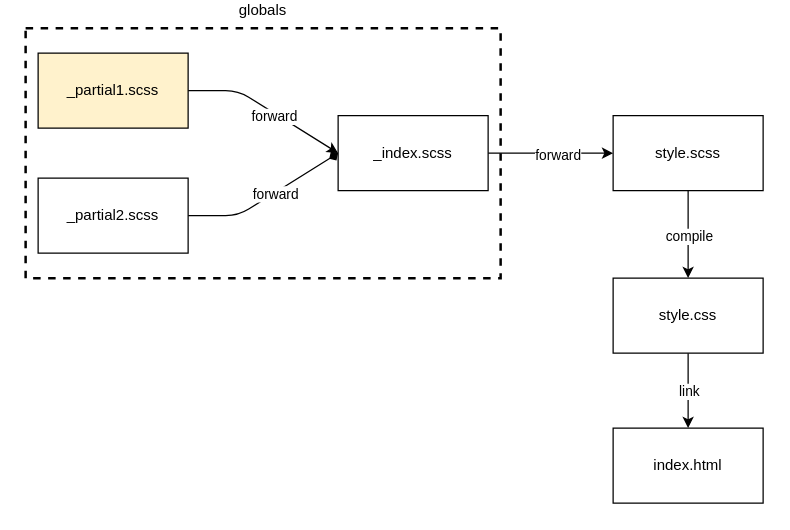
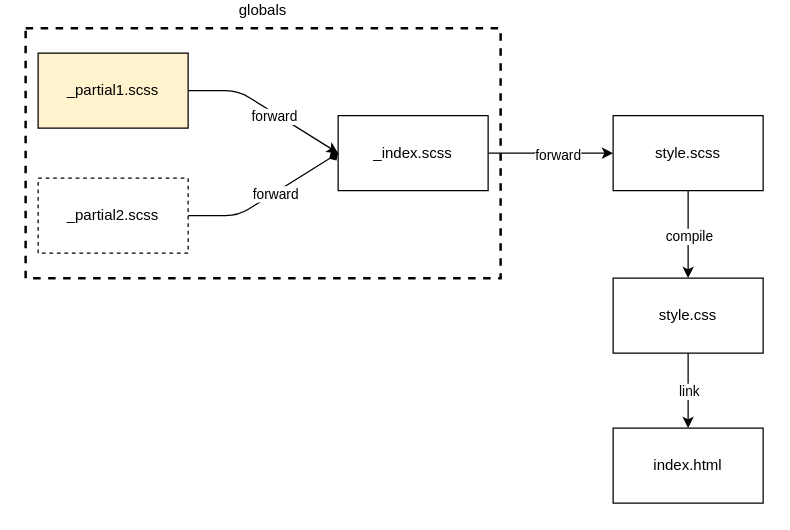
node "_partial2.scss": style solid -> dashed
